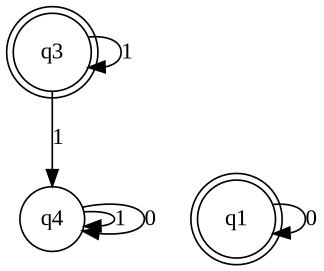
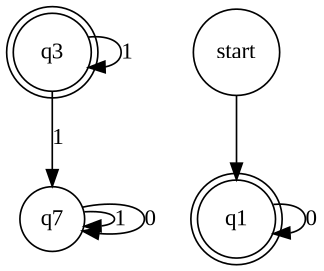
node "start": added
node "q4": label "q4" -> "q7"
